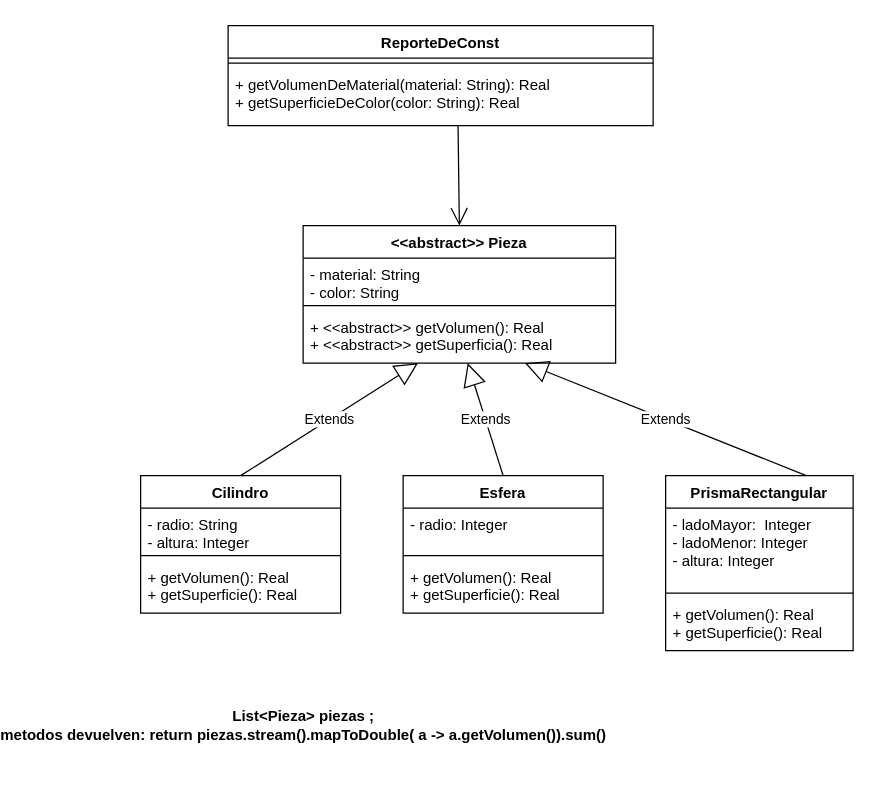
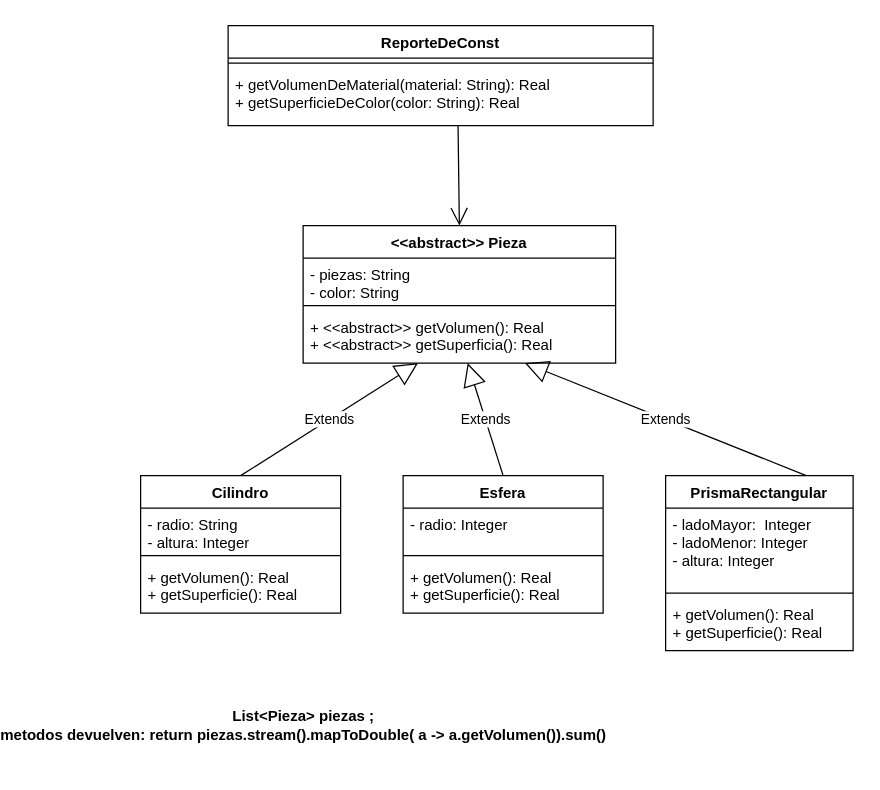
node "- material: String - color: String": label "- material: String - color: String" -> "- piezas: String - color: String"
